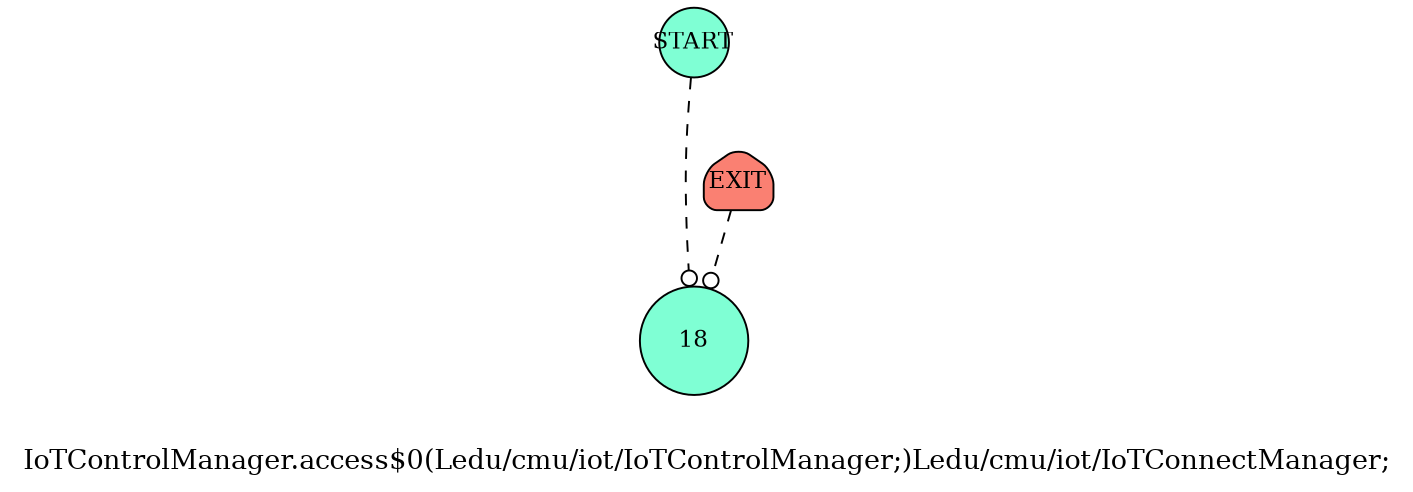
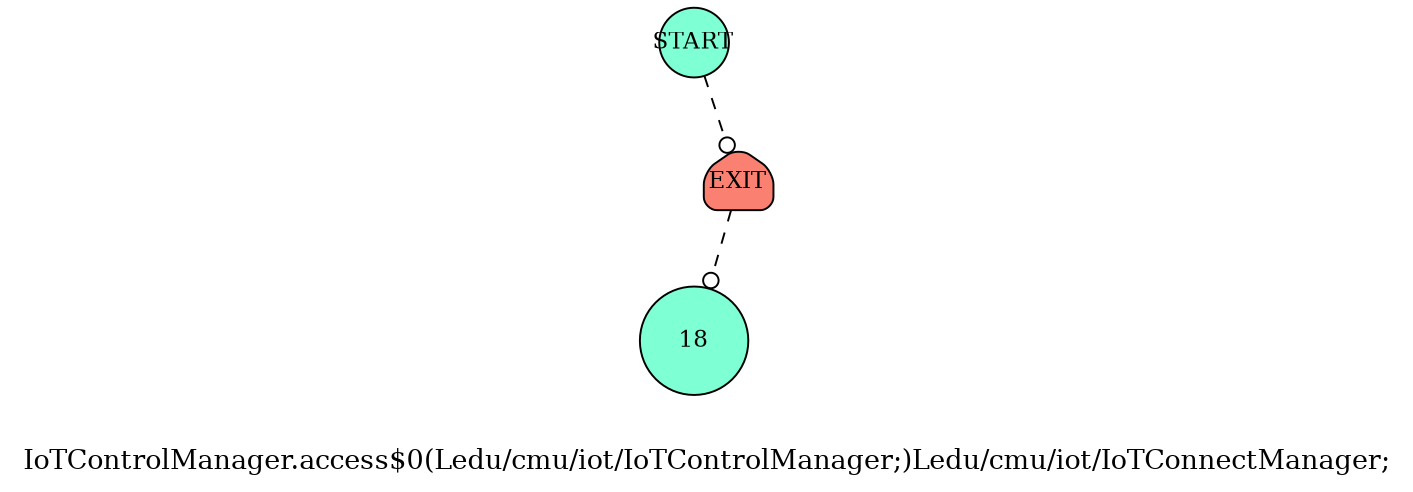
edge "START" -> "18": now "START" -> "EXIT"
